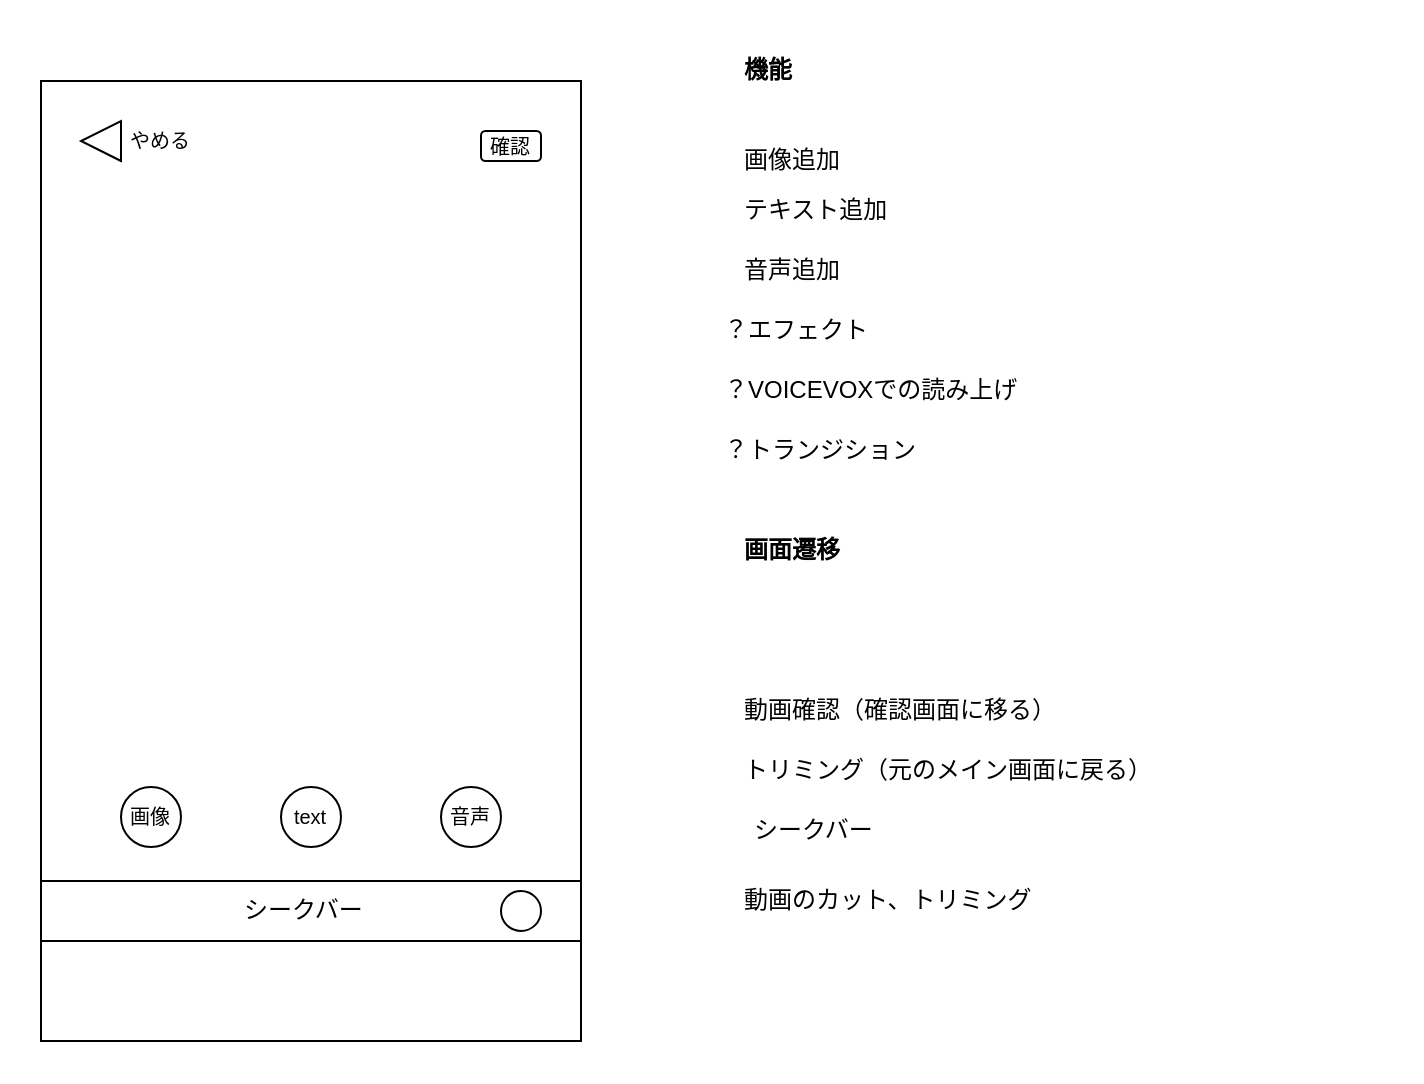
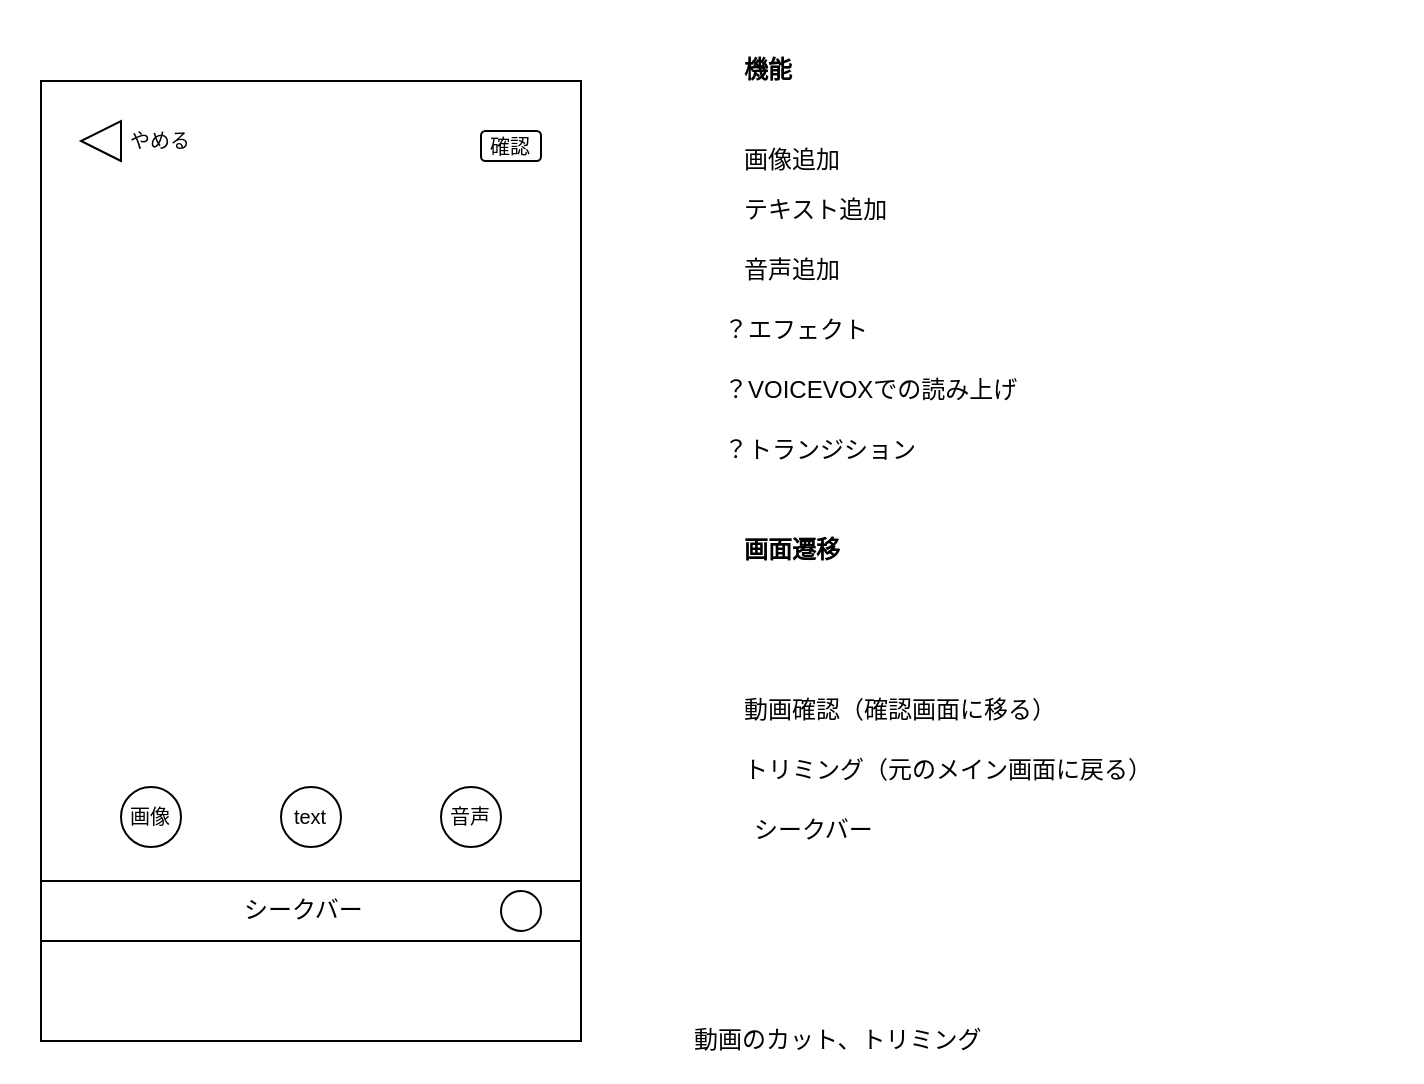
node "動画のカット、トリミング": moved (1061, 901) -> (1011, 1041)
